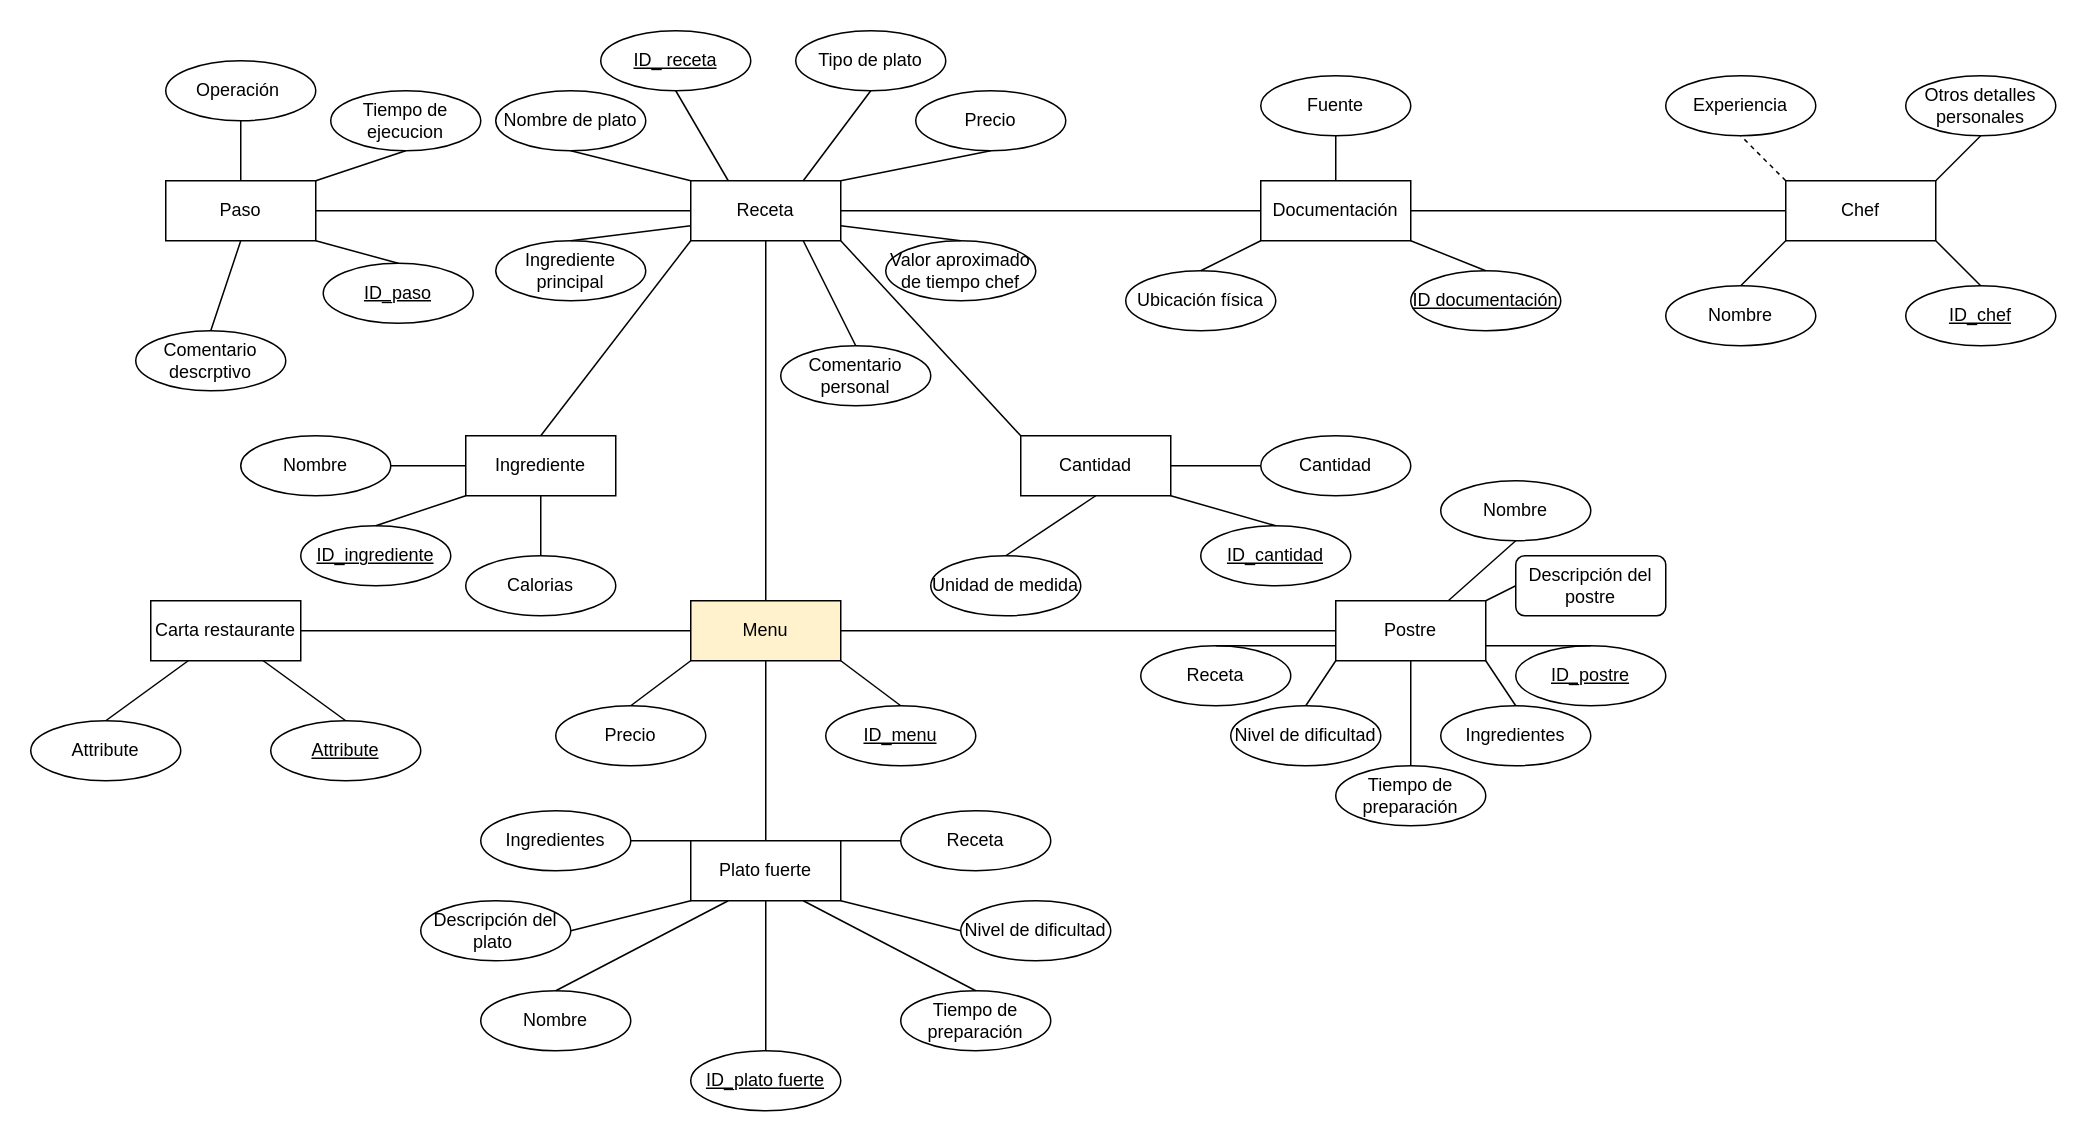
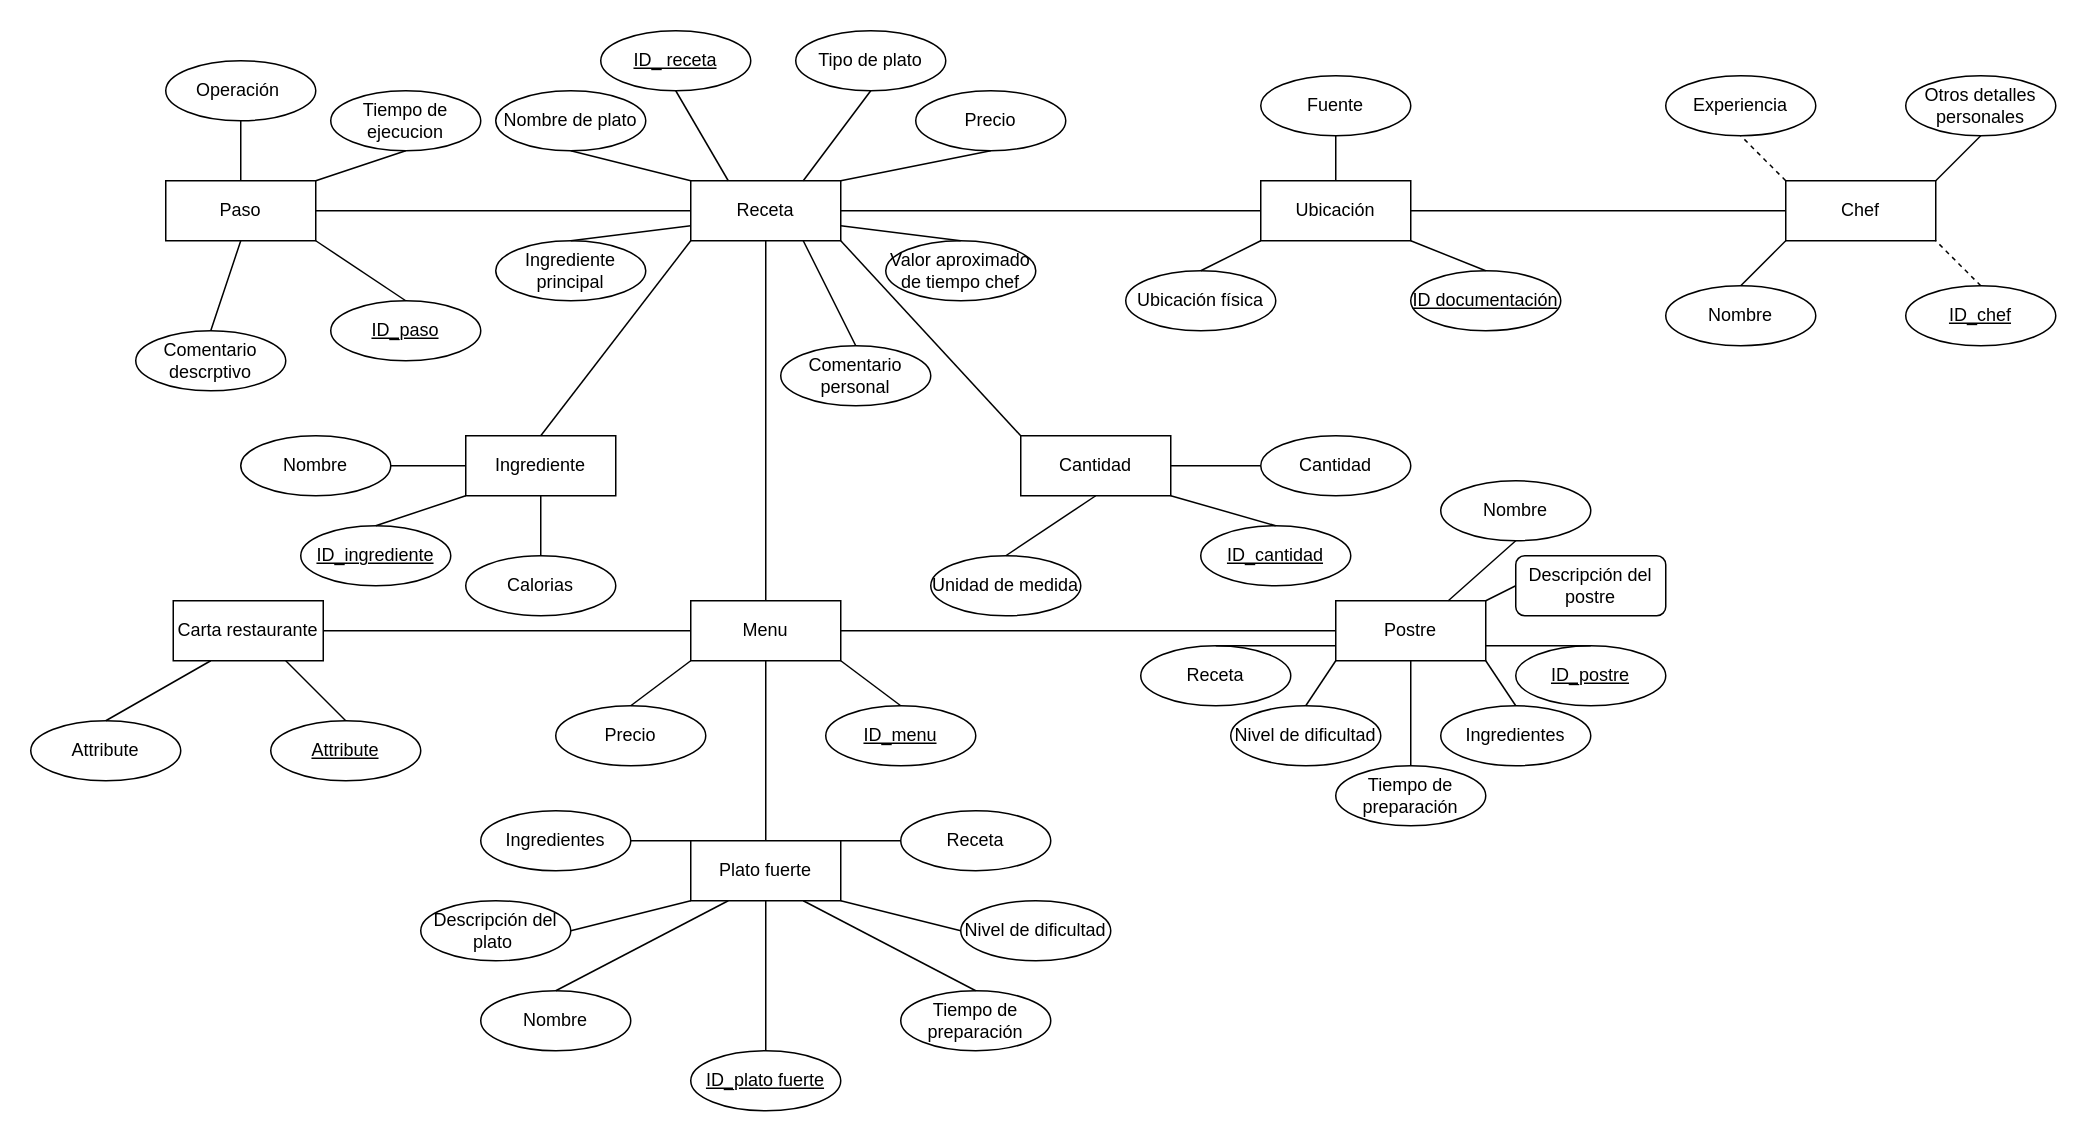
node "Documentación": label "Documentación" -> "Ubicación"
edge "Chef" -- "ID_chef": style solid -> dashed
node "ID_paso": moved (398, 293) -> (406, 331)
node "Carta restaurante": moved (226, 631) -> (248, 631)
node "Menu": fillcolor #fff2cc -> #ffffff
